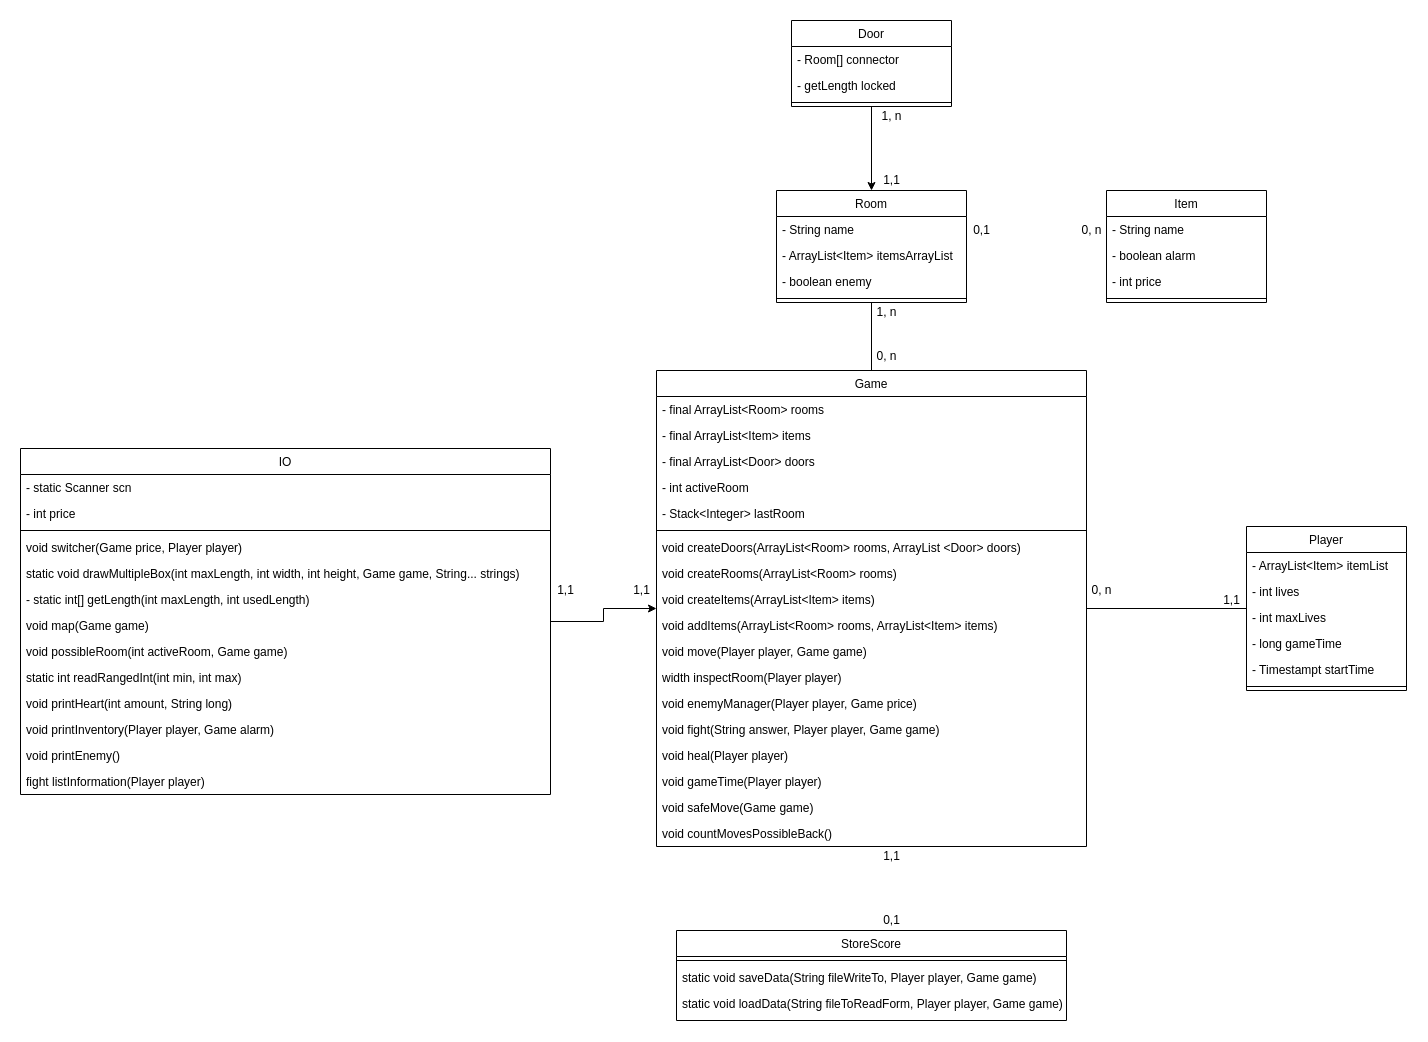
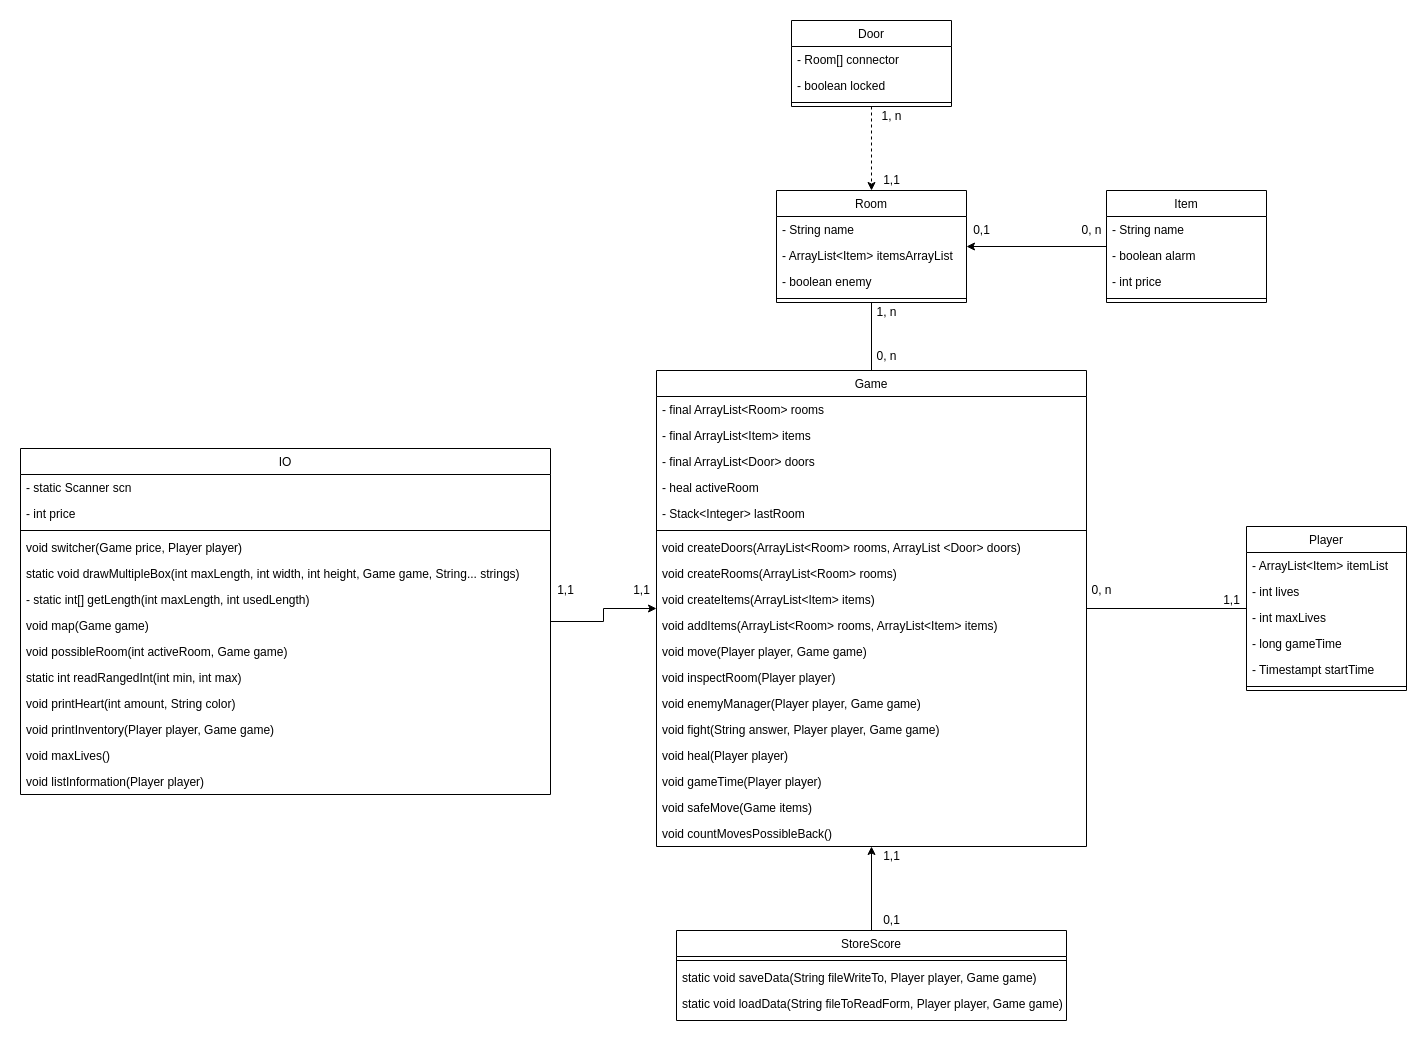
node "- getLength locked": label "- getLength locked" -> "- boolean locked"
edge "Door" -> "Room": style solid -> dashed
edge "Item" -> "Room": added
node "- int activeRoom": label "- int activeRoom" -> "- heal activeRoom"
node "width inspectRoom(Player player)": label "width inspectRoom(Player player)" -> "void inspectRoom(Player player)"
node "void printHeart(int amount, String long)": label "void printHeart(int amount, String long)" -> "void printHeart(int amount, String color)"
node "void enemyManager(Player player, Game price)": label "void enemyManager(Player player, Game price)" -> "void enemyManager(Player player, Game game)"
node "void printInventory(Player player, Game alarm)": label "void printInventory(Player player, Game alarm)" -> "void printInventory(Player player, Game game)"
node "void printEnemy()": label "void printEnemy()" -> "void maxLives()"
node "fight listInformation(Player player)": label "fight listInformation(Player player)" -> "void listInformation(Player player)"
node "void safeMove(Game game)": label "void safeMove(Game game)" -> "void safeMove(Game items)"
edge "StoreScore" -> "Game": added
